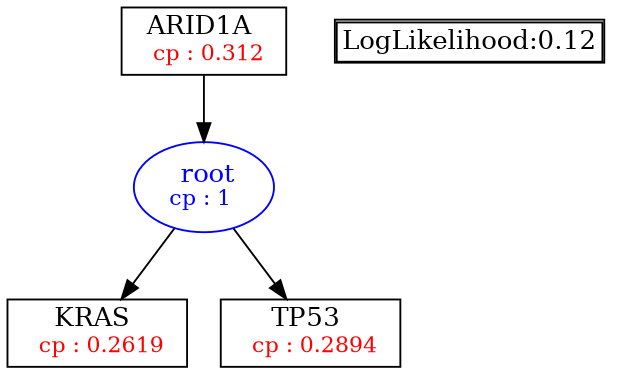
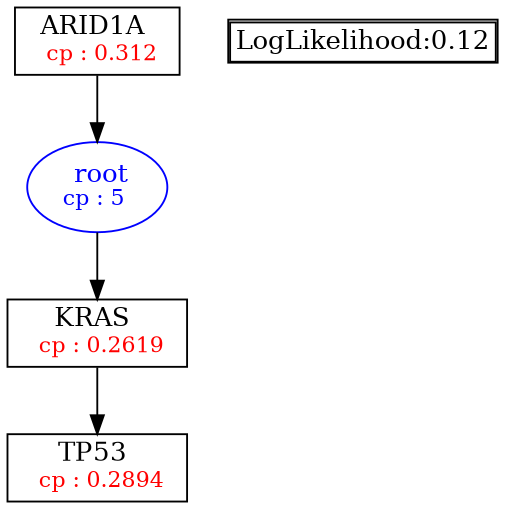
node "root": text "cp : 1" -> "cp : 5"
edge "root" -> "TP53": now "KRAS" -> "TP53"
